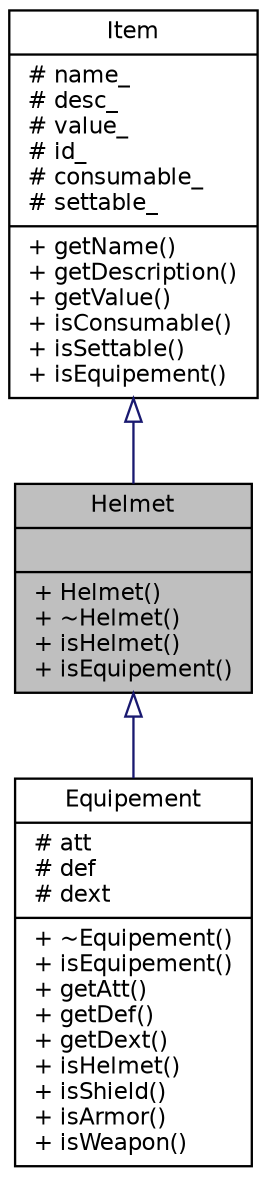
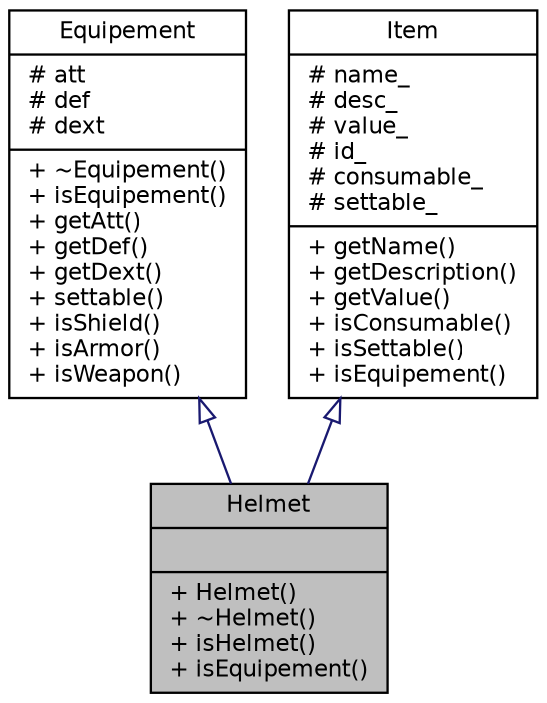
edge "Equipement" -> "Helmet": reversed
node "Equipement": text "+ isHelmet()" -> "+ settable()"
